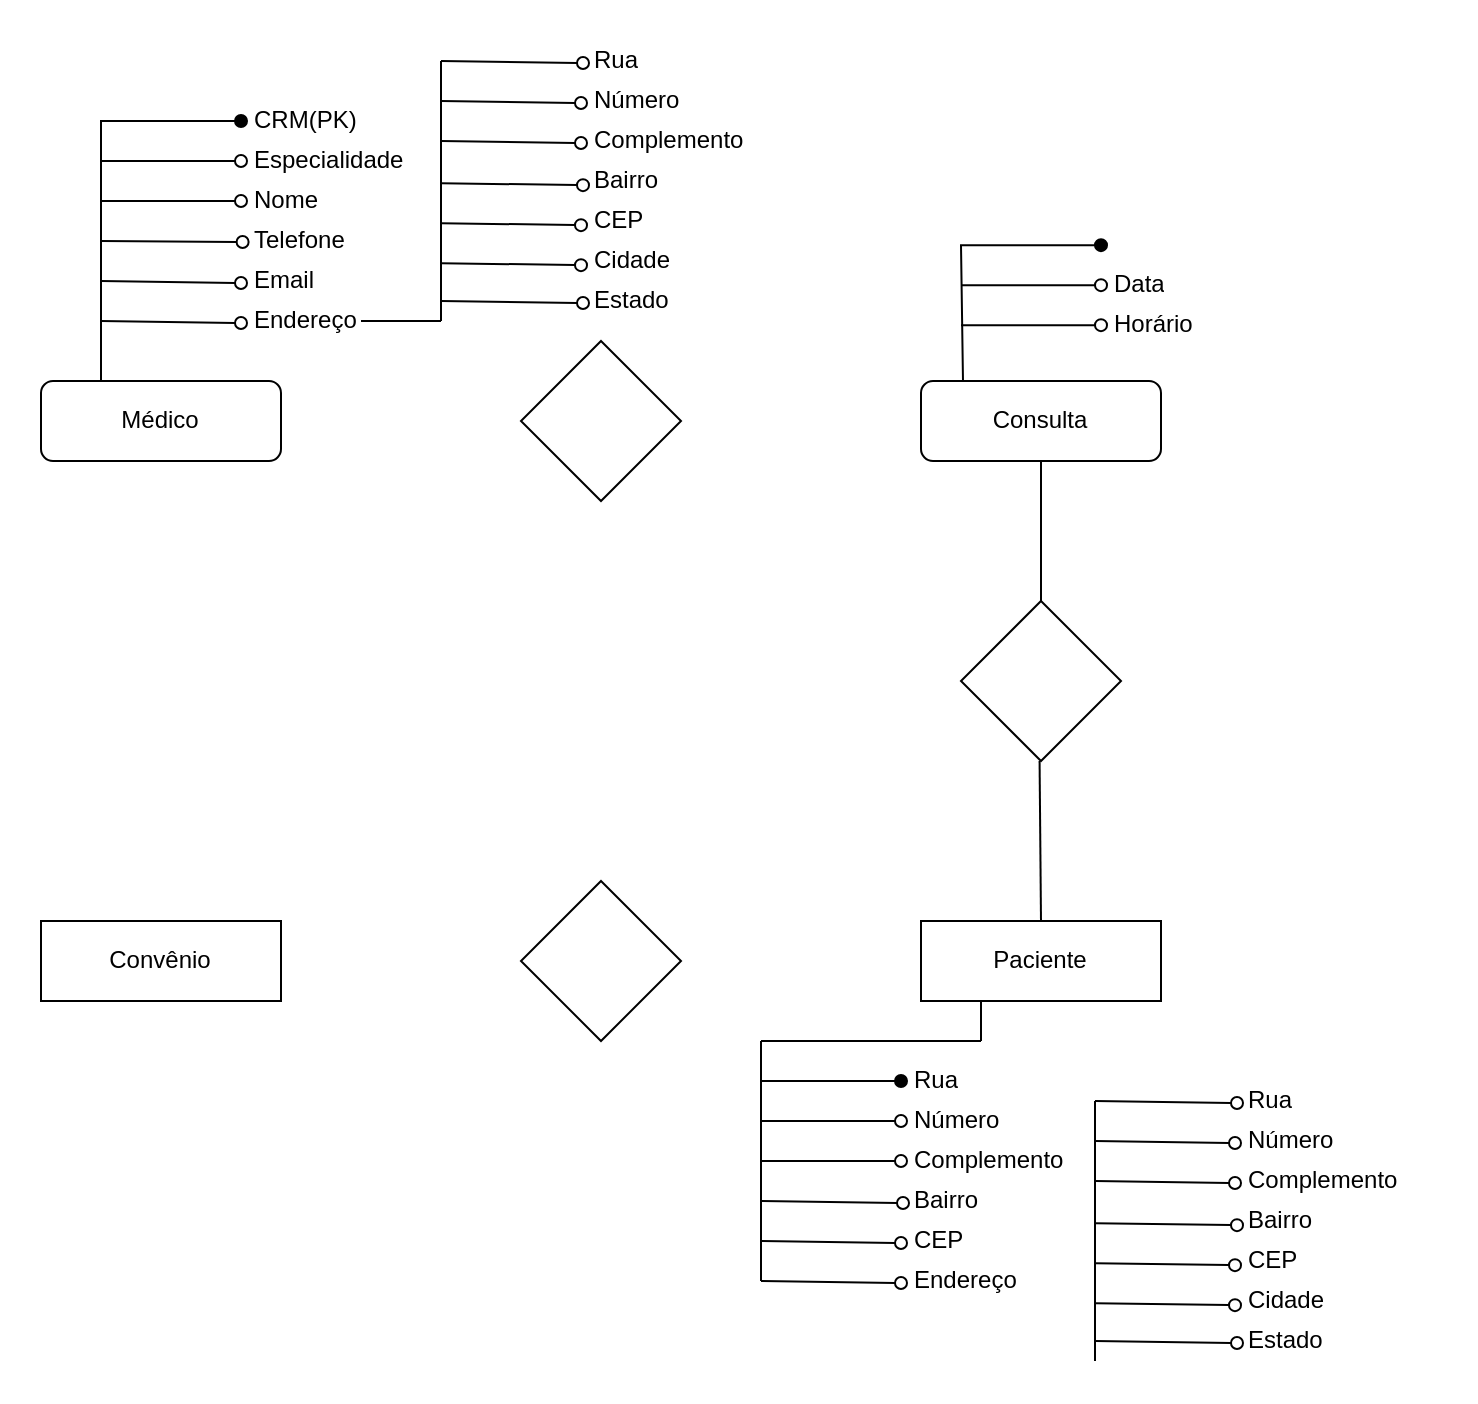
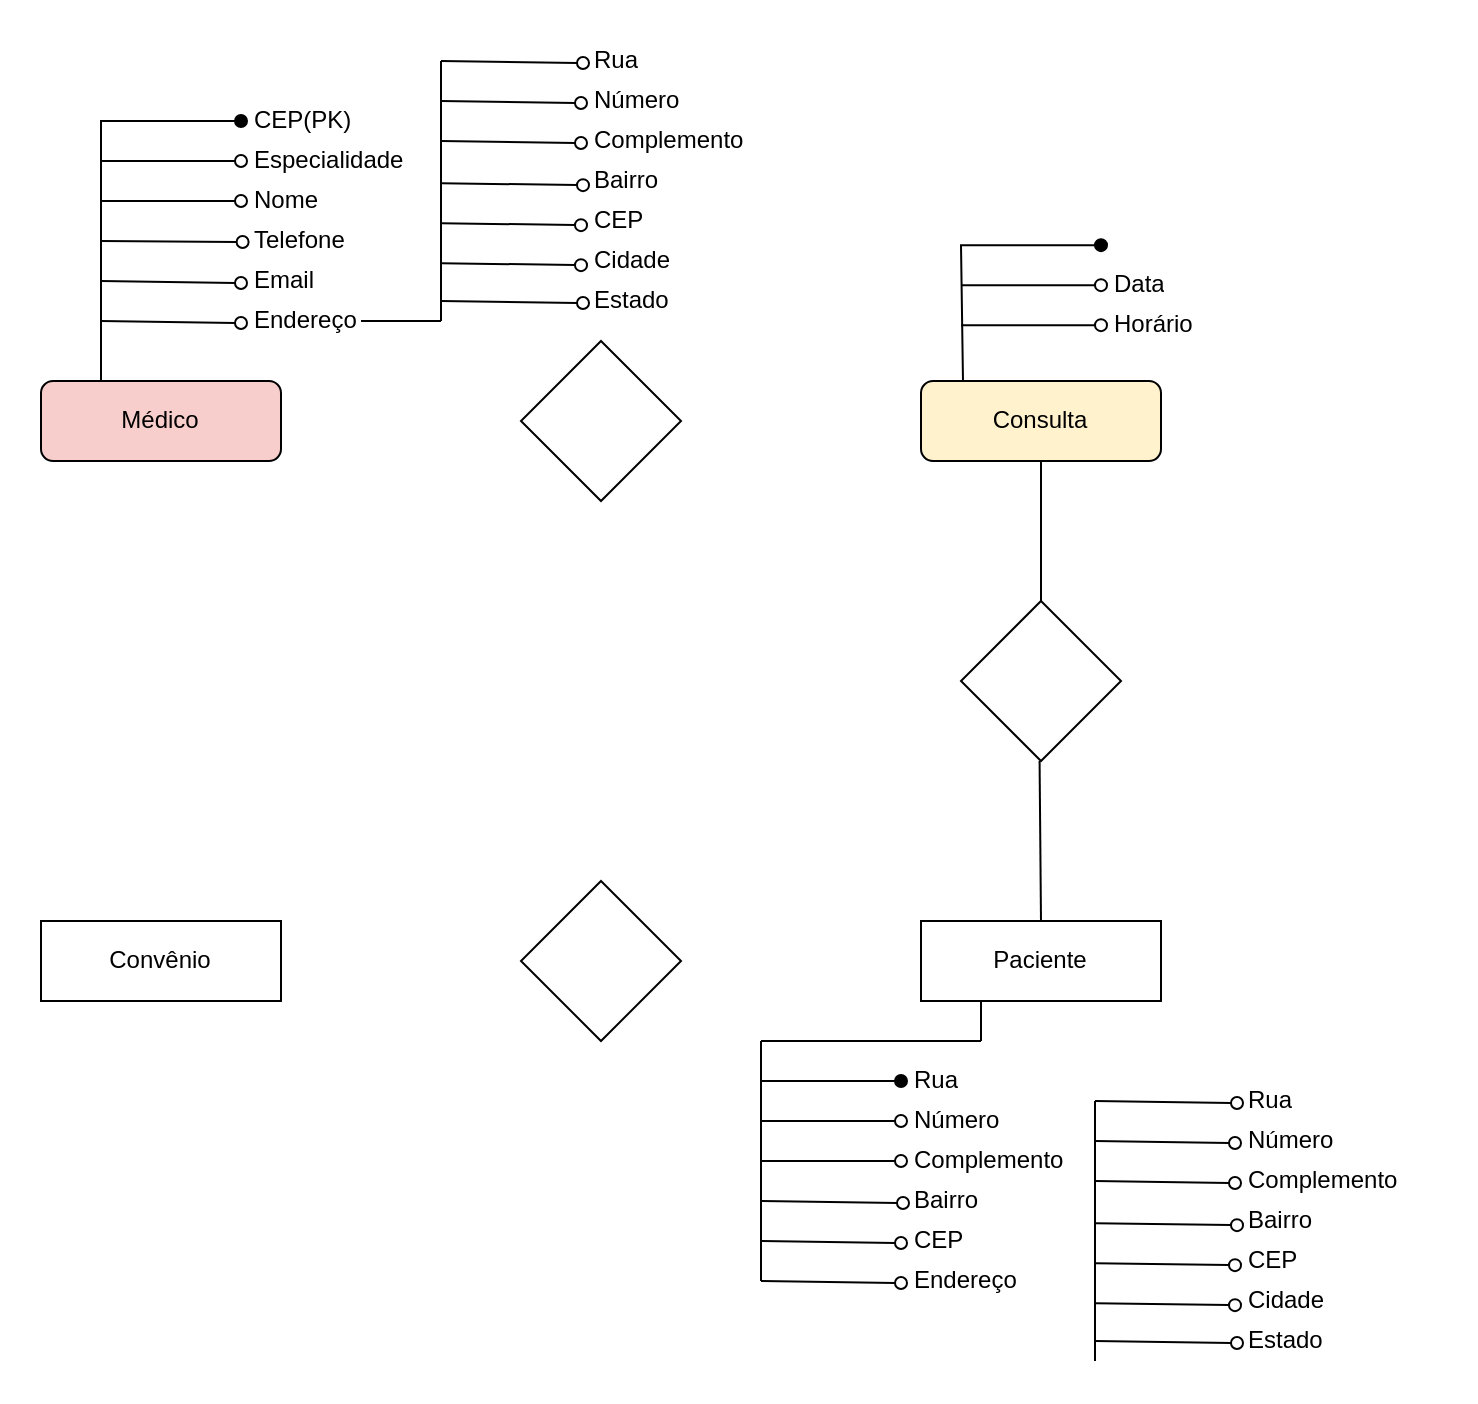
node "CRM(PK)": label "CRM(PK)" -> "CEP(PK)"
node "Médico": fillcolor #ffffff -> #f8cecc
node "Consulta": fillcolor #ffffff -> #fff2cc
